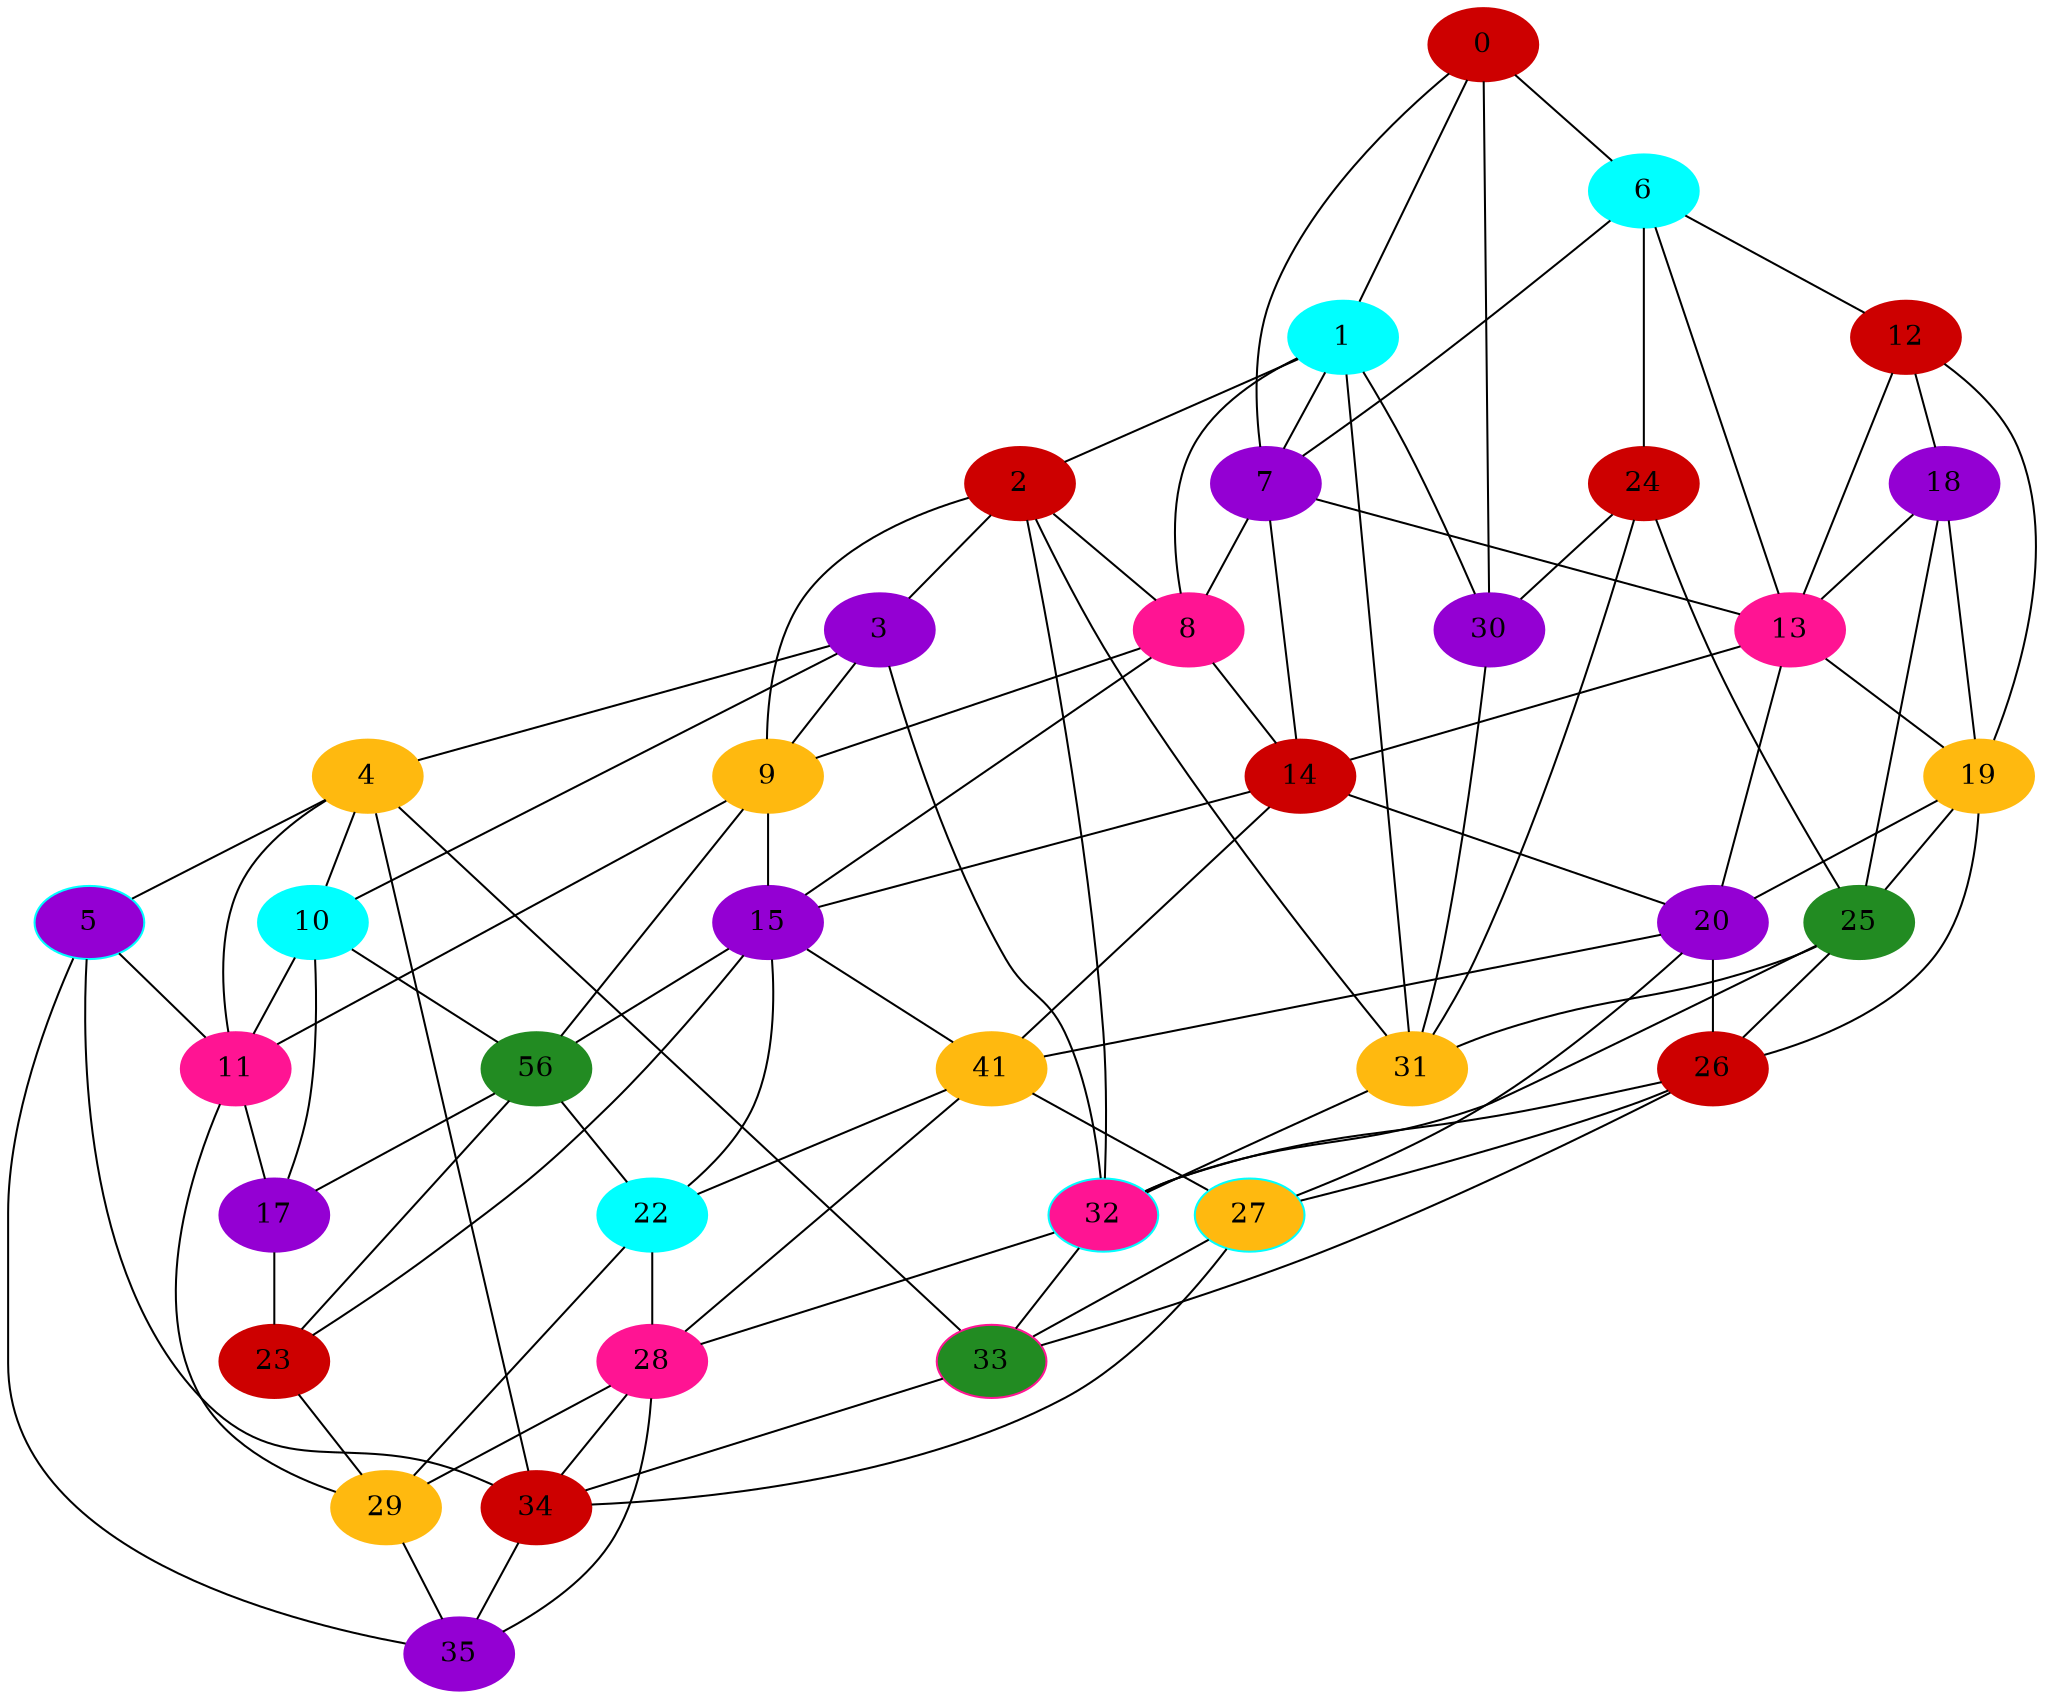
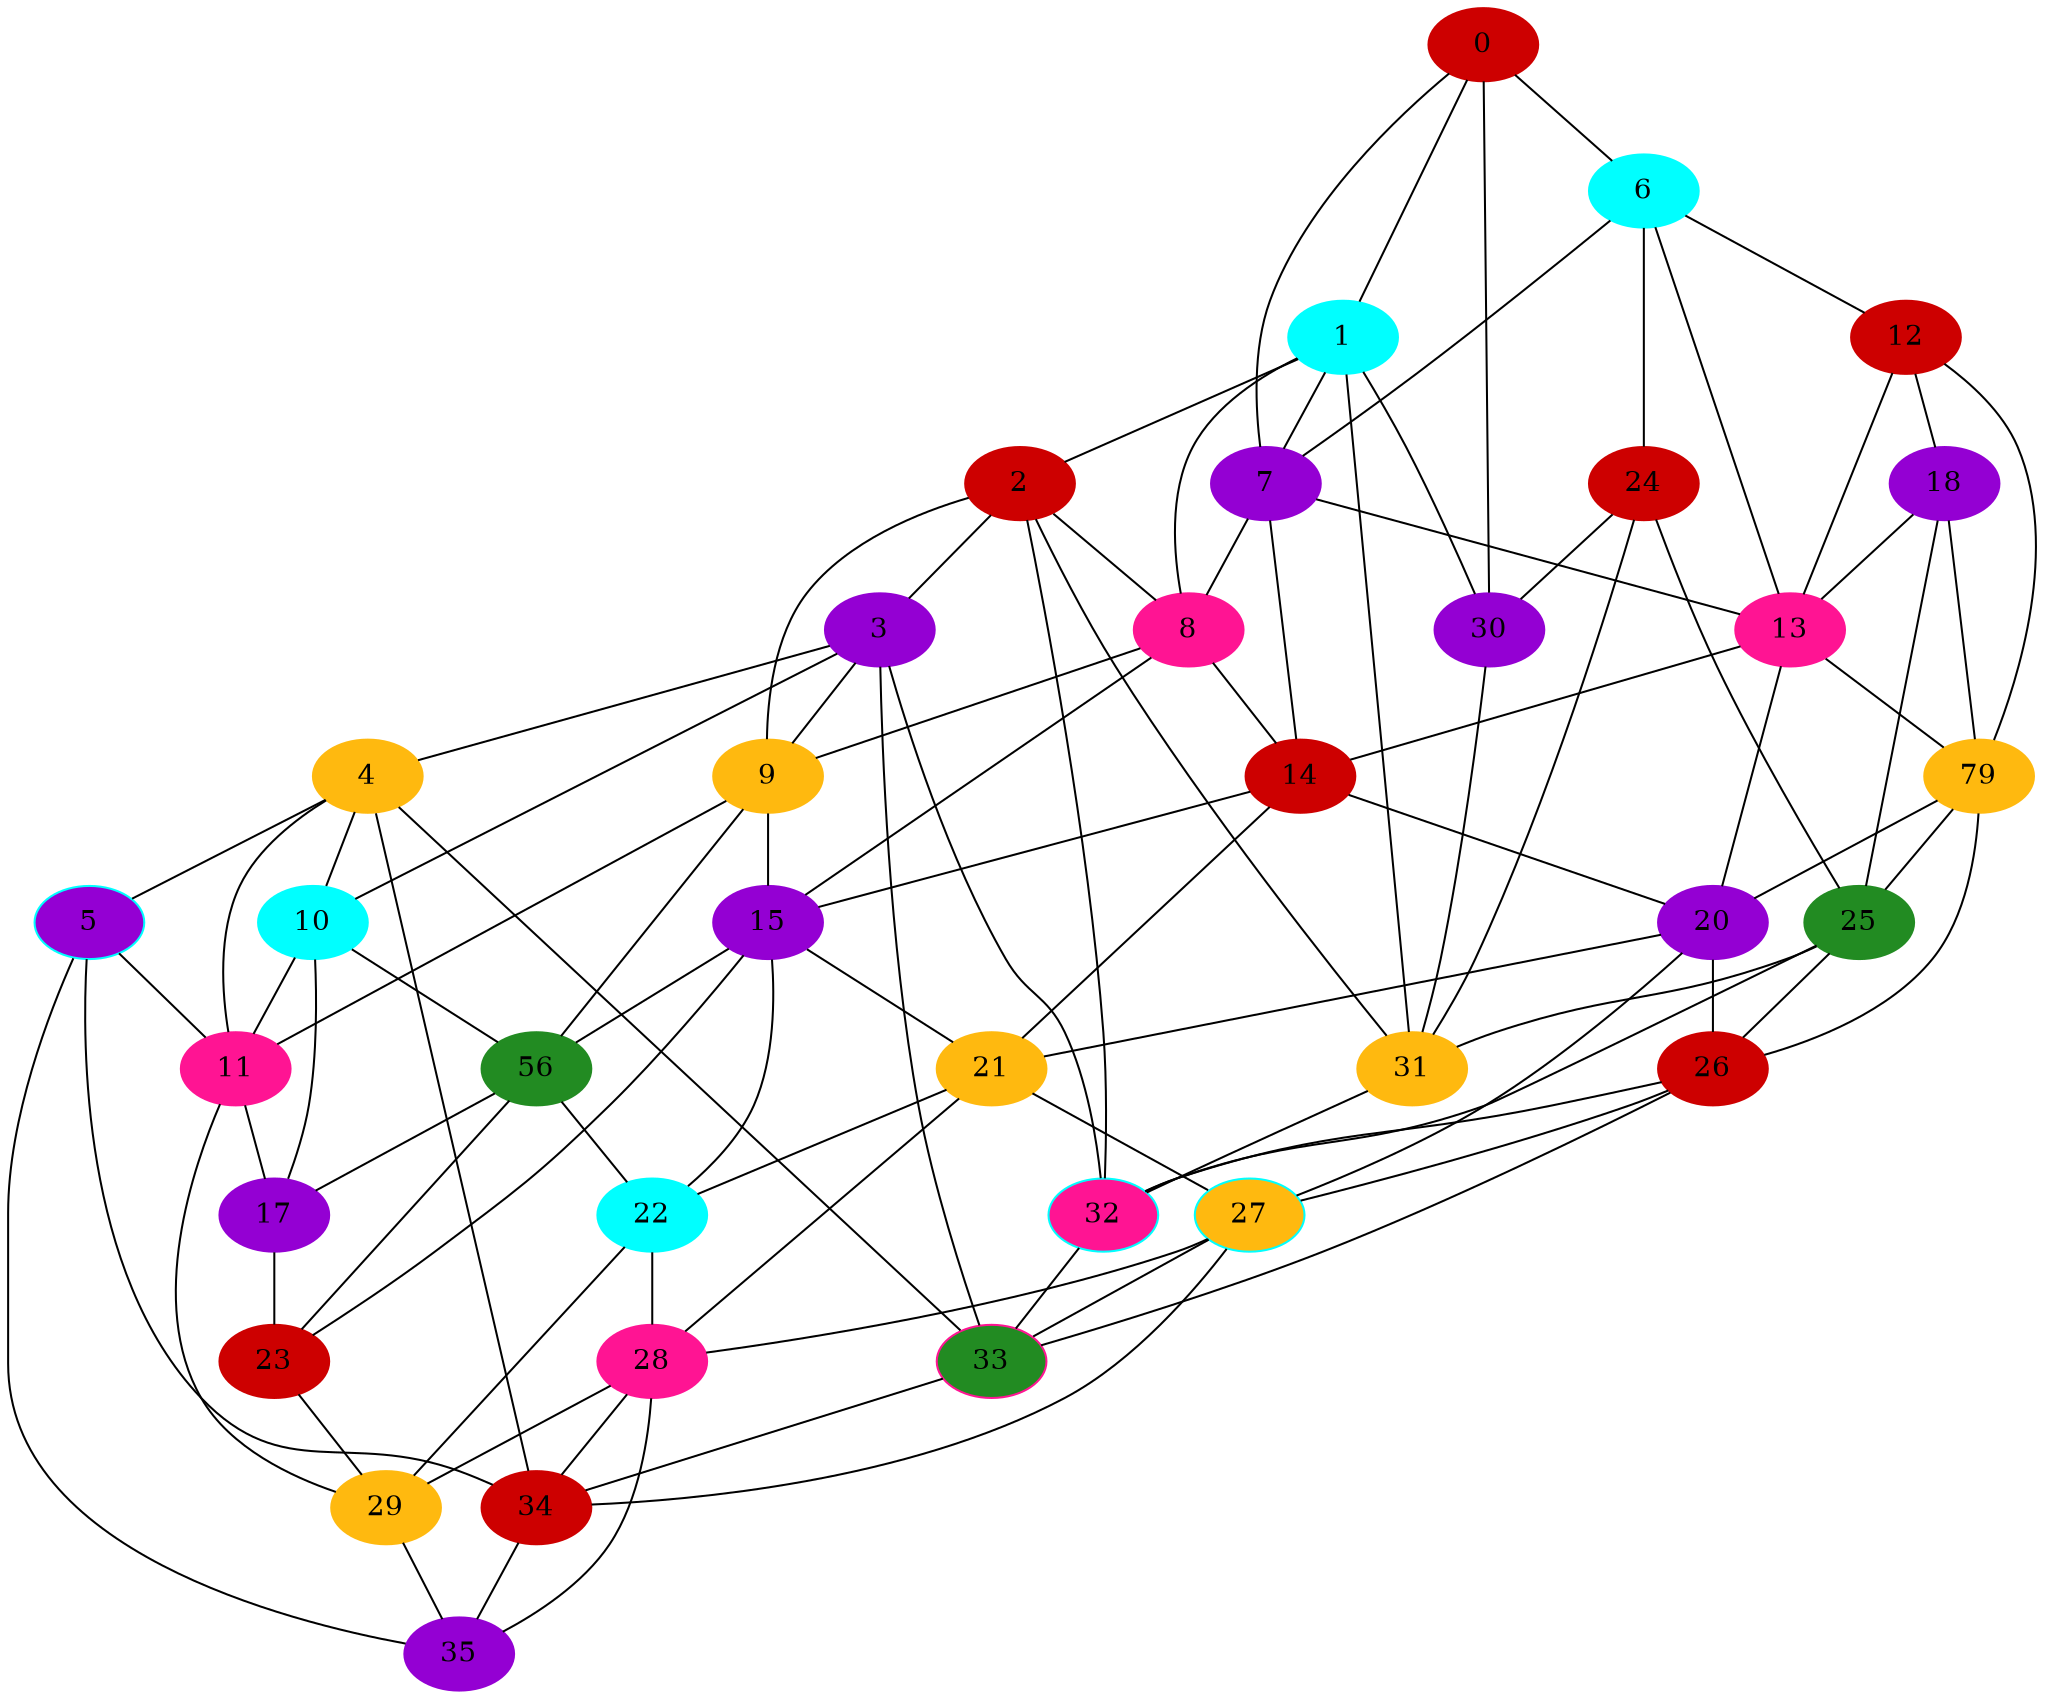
node "19": label "19" -> "79"
edge "3" -- "33": added
node "41": label "41" -> "21"
edge "32" -- "28": now "27" -- "28"
